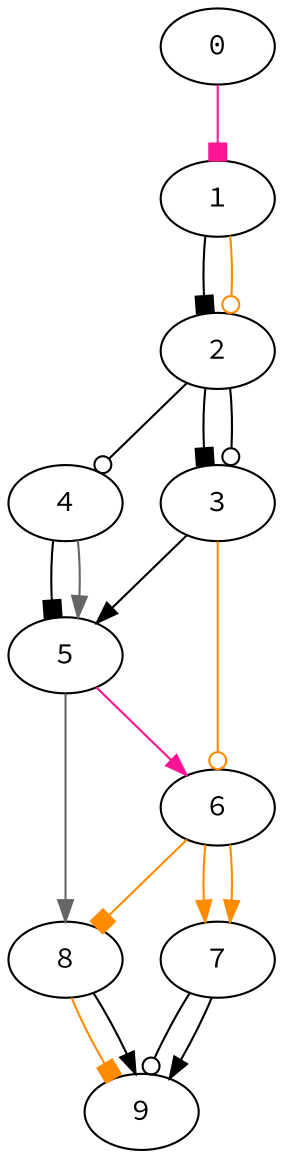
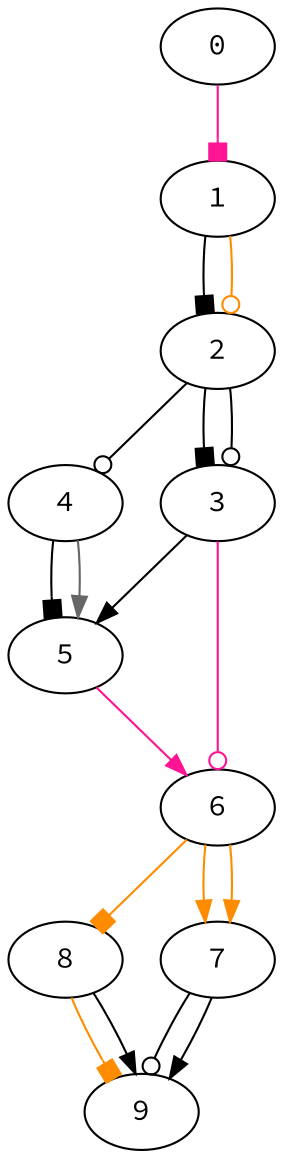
edge "3" -> "6": color darkorange -> deeppink
edge "5" -> "8": removed
